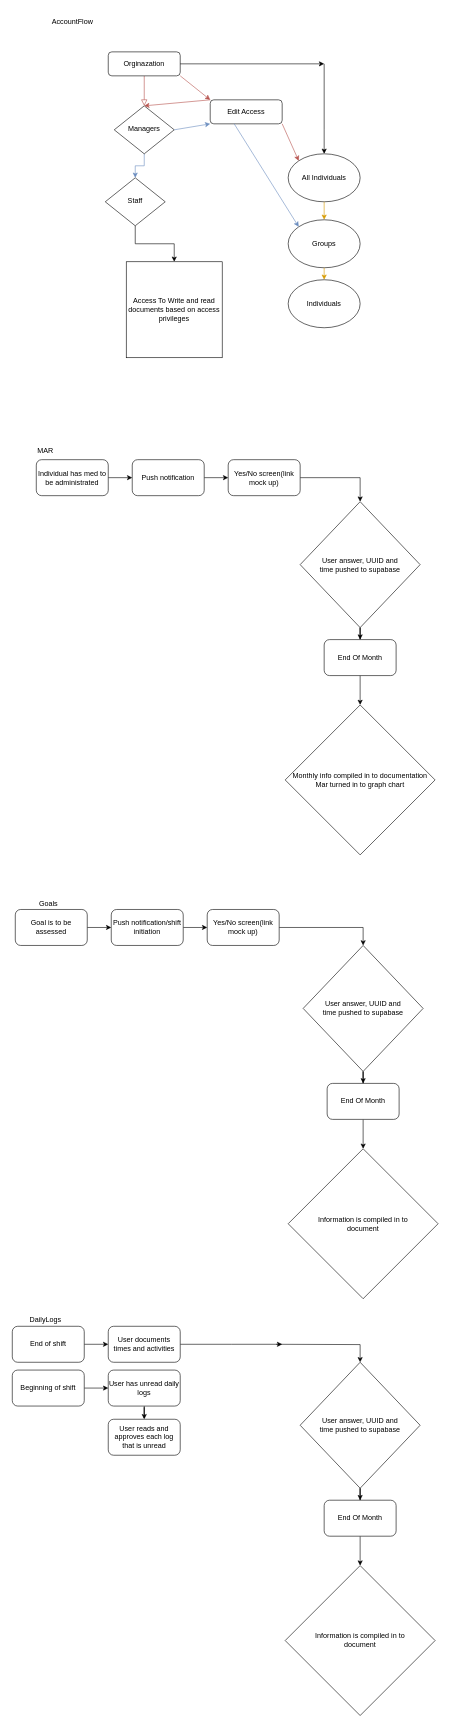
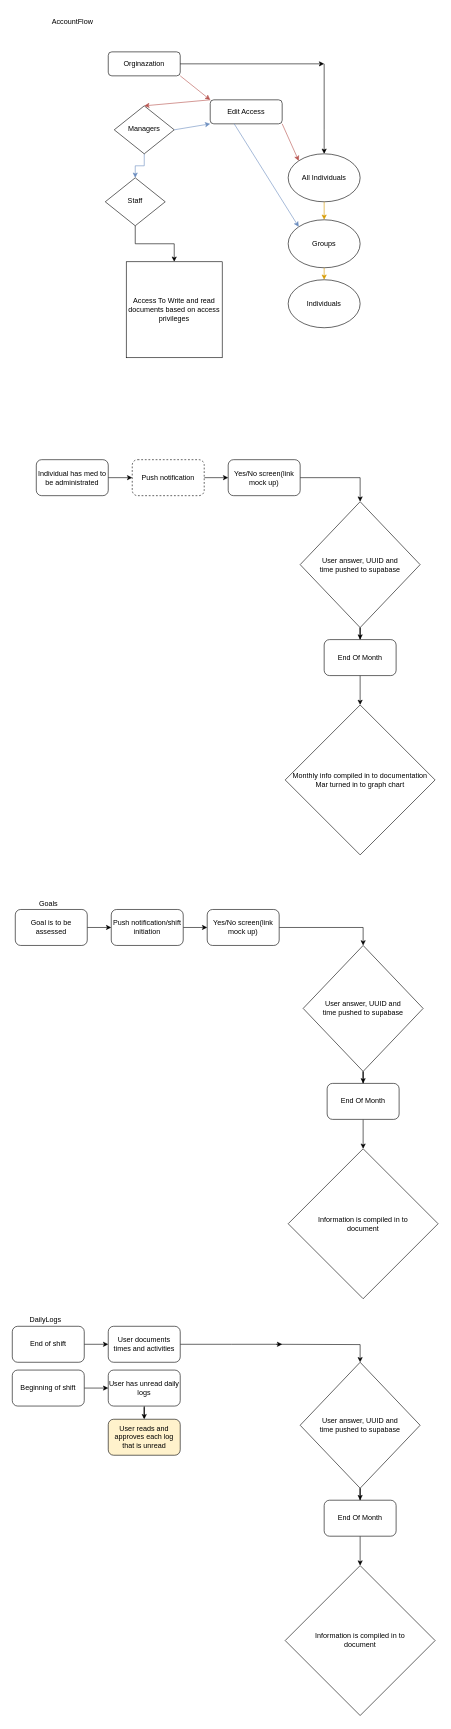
edge "Orginazation" -> "Managers": removed
node "MAR": removed
node "Push notification": style solid -> dashed
node "User reads and approves each log that is unread": fillcolor #ffffff -> #fff2cc
